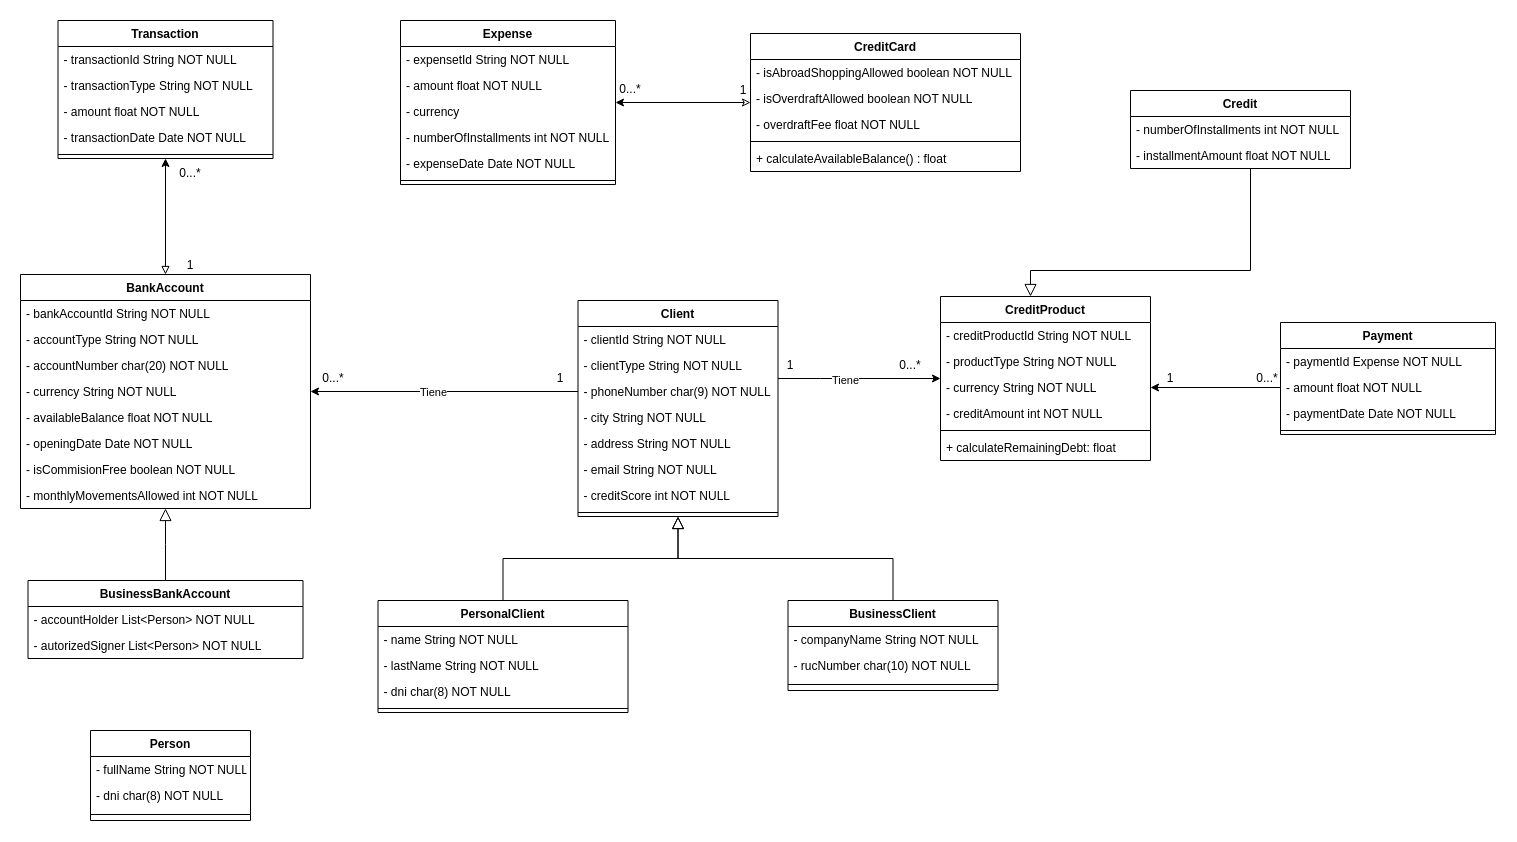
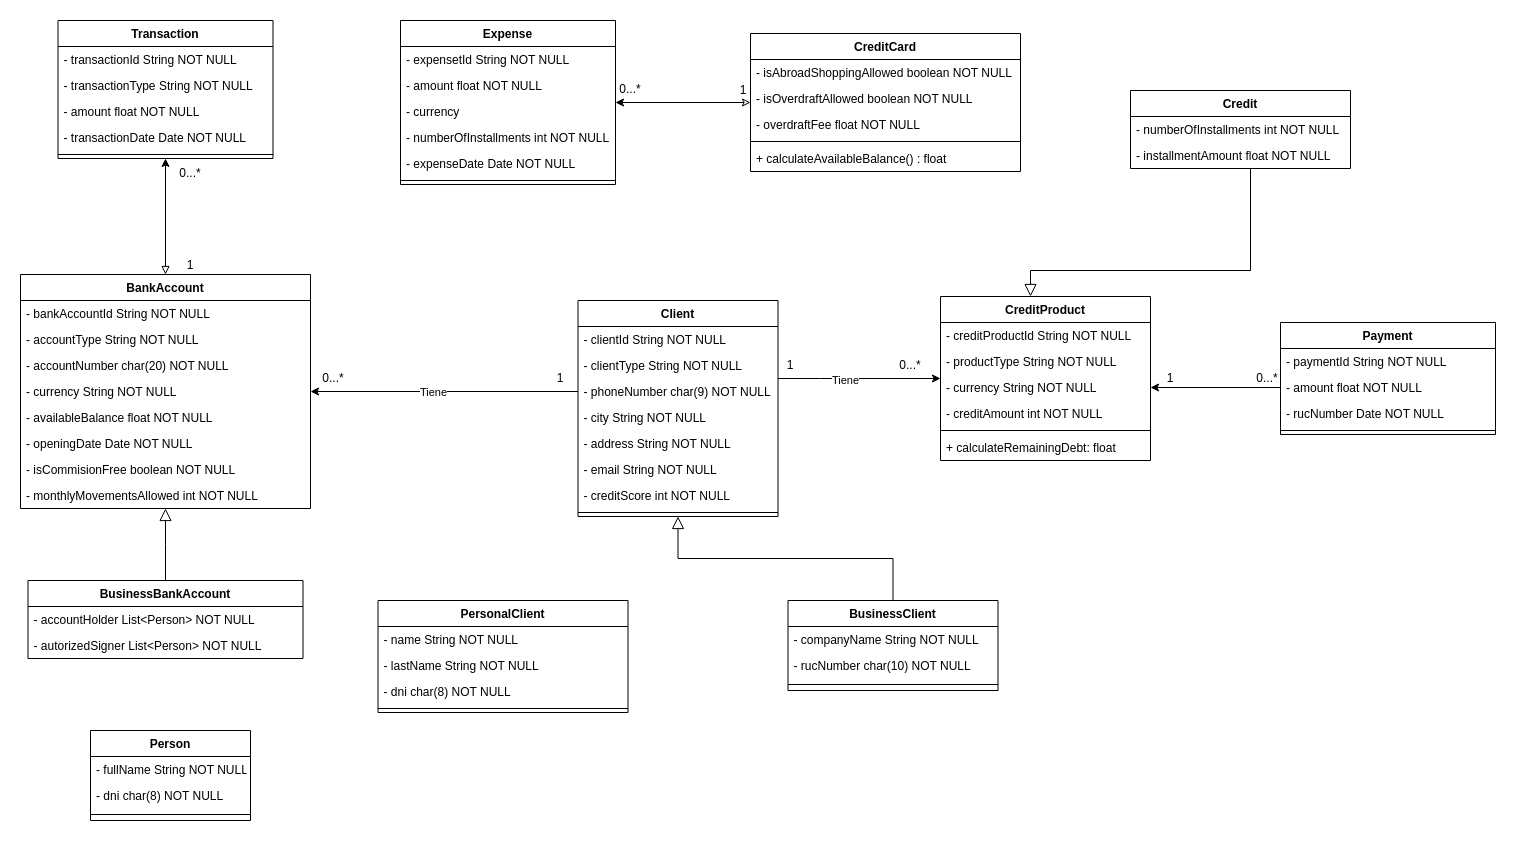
node "- paymentId Expense NOT NULL": label "- paymentId Expense NOT NULL" -> "- paymentId String NOT NULL"
node "- paymentDate Date NOT NULL": label "- paymentDate Date NOT NULL" -> "- rucNumber Date NOT NULL"
edge "PersonalClient" -> "Client": removed
